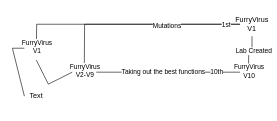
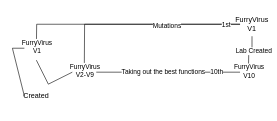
node "Text": label "Text" -> "Created"
